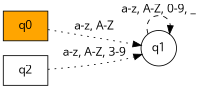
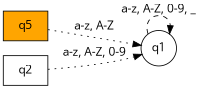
node "q0": label "q0" -> "q5"
edge "q2" -> "q1": label "a-z, A-Z, 3-9" -> "a-z, A-Z, 0-9"
